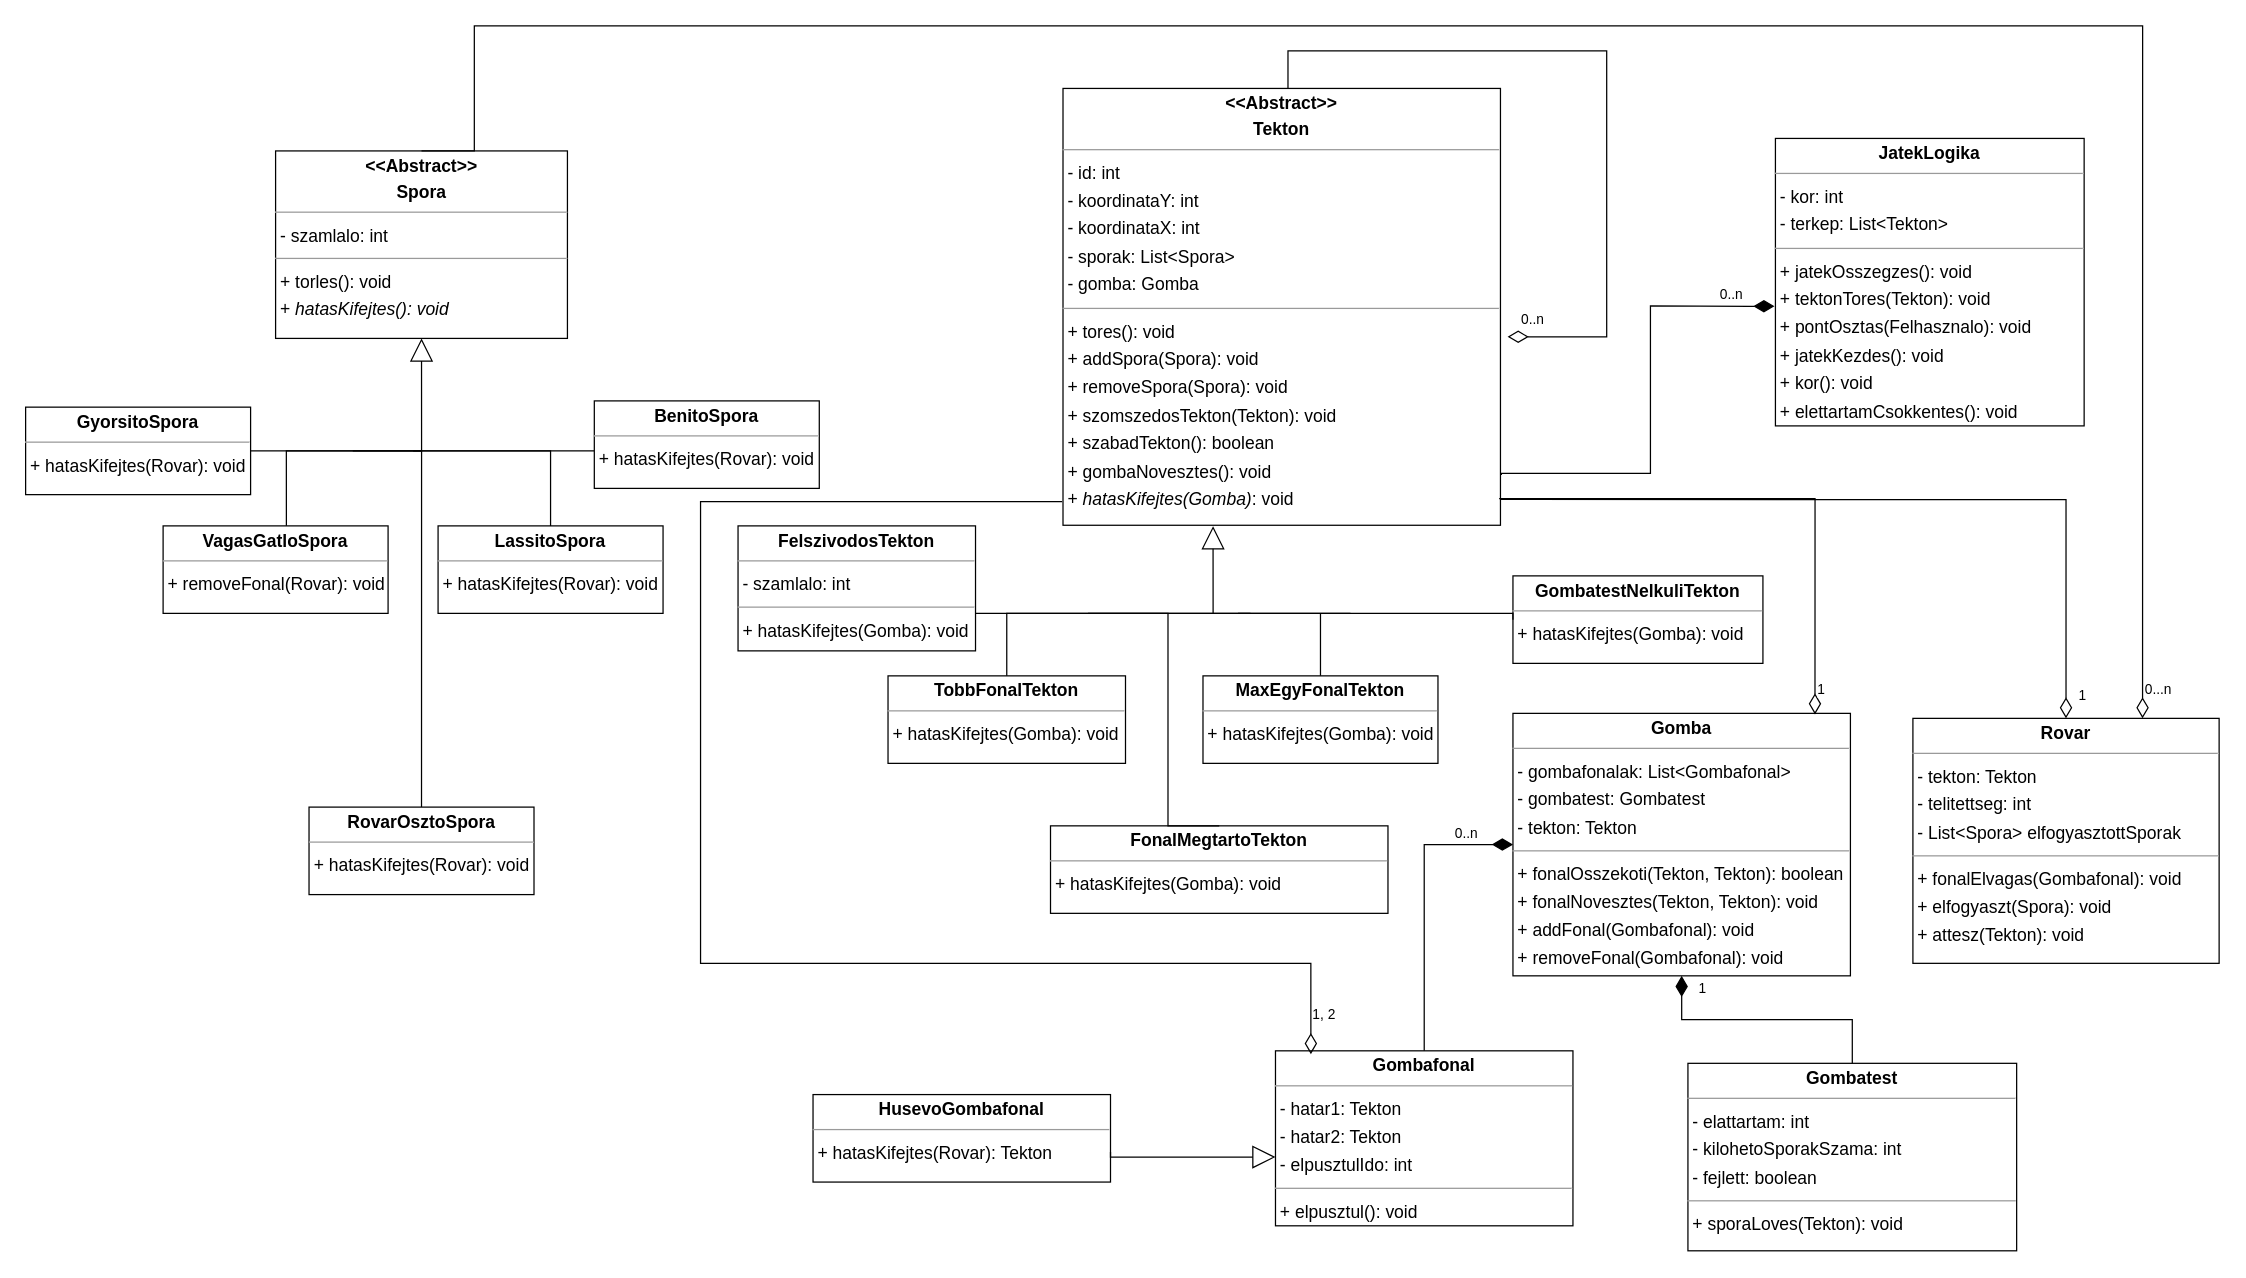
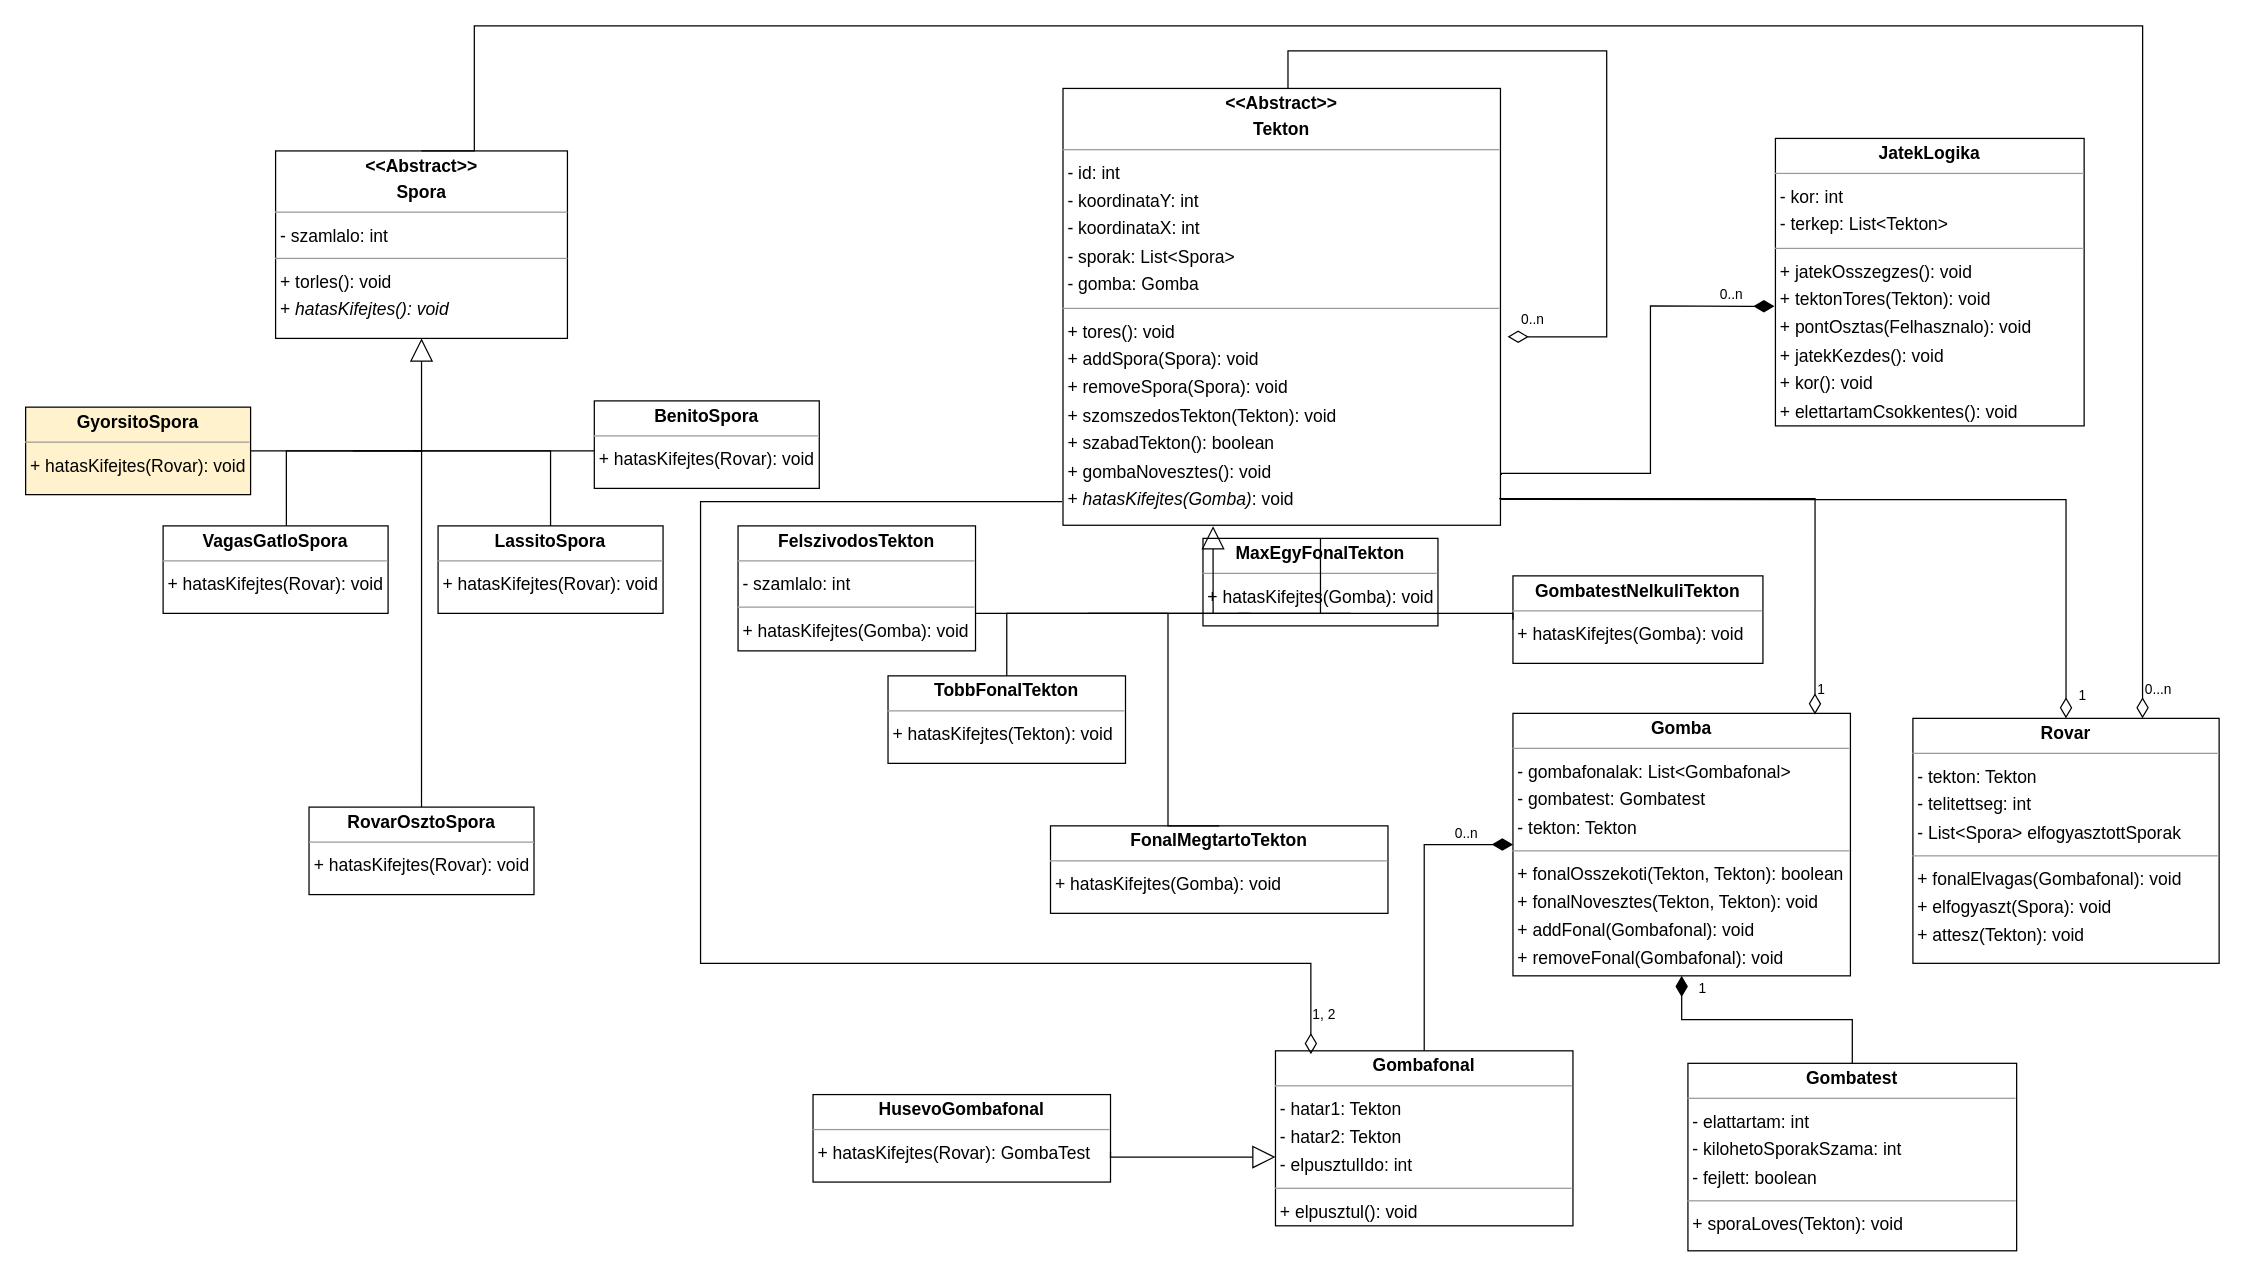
node "GyorsitoSpora + hatasKifejtes(Rovar): void": fillcolor #ffffff -> #fff2cc
node "VagasGatloSpora + removeFonal(Rovar): void": label "VagasGatloSpora + removeFonal(Rovar): void" -> "VagasGatloSpora + hatasKifejtes(Rovar): void"
node "TobbFonalTekton + hatasKifejtes(Gomba): void": label "TobbFonalTekton + hatasKifejtes(Gomba): void" -> "TobbFonalTekton + hatasKifejtes(Tekton): void"
node "MaxEgyFonalTekton + hatasKifejtes(Gomba): void": moved (1321, 719) -> (1321, 582)
node "HusevoGombafonal + hatasKifejtes(Rovar): Tekton": label "HusevoGombafonal + hatasKifejtes(Rovar): Tekton" -> "HusevoGombafonal + hatasKifejtes(Rovar): GombaTest"
